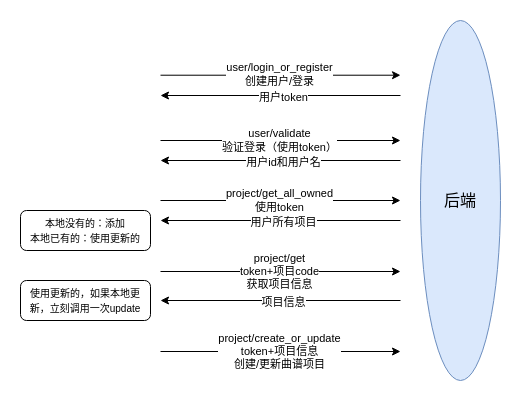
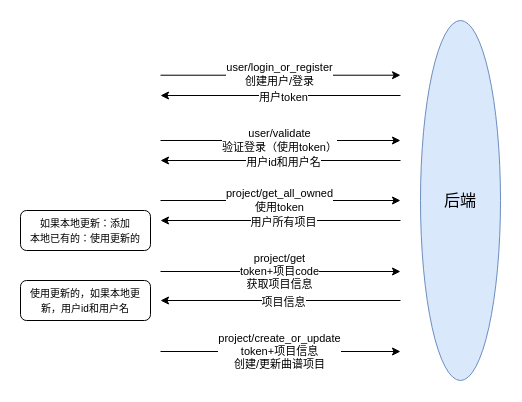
node "本地没有的：添加 本地已有的：使用更新的": label "本地没有的：添加 本地已有的：使用更新的" -> "如果本地更新：添加 本地已有的：使用更新的"
node "使用更新的，如果本地更新，立刻调用一次update": label "使用更新的，如果本地更新，立刻调用一次update" -> "使用更新的，如果本地更新，用户id和用户名"
